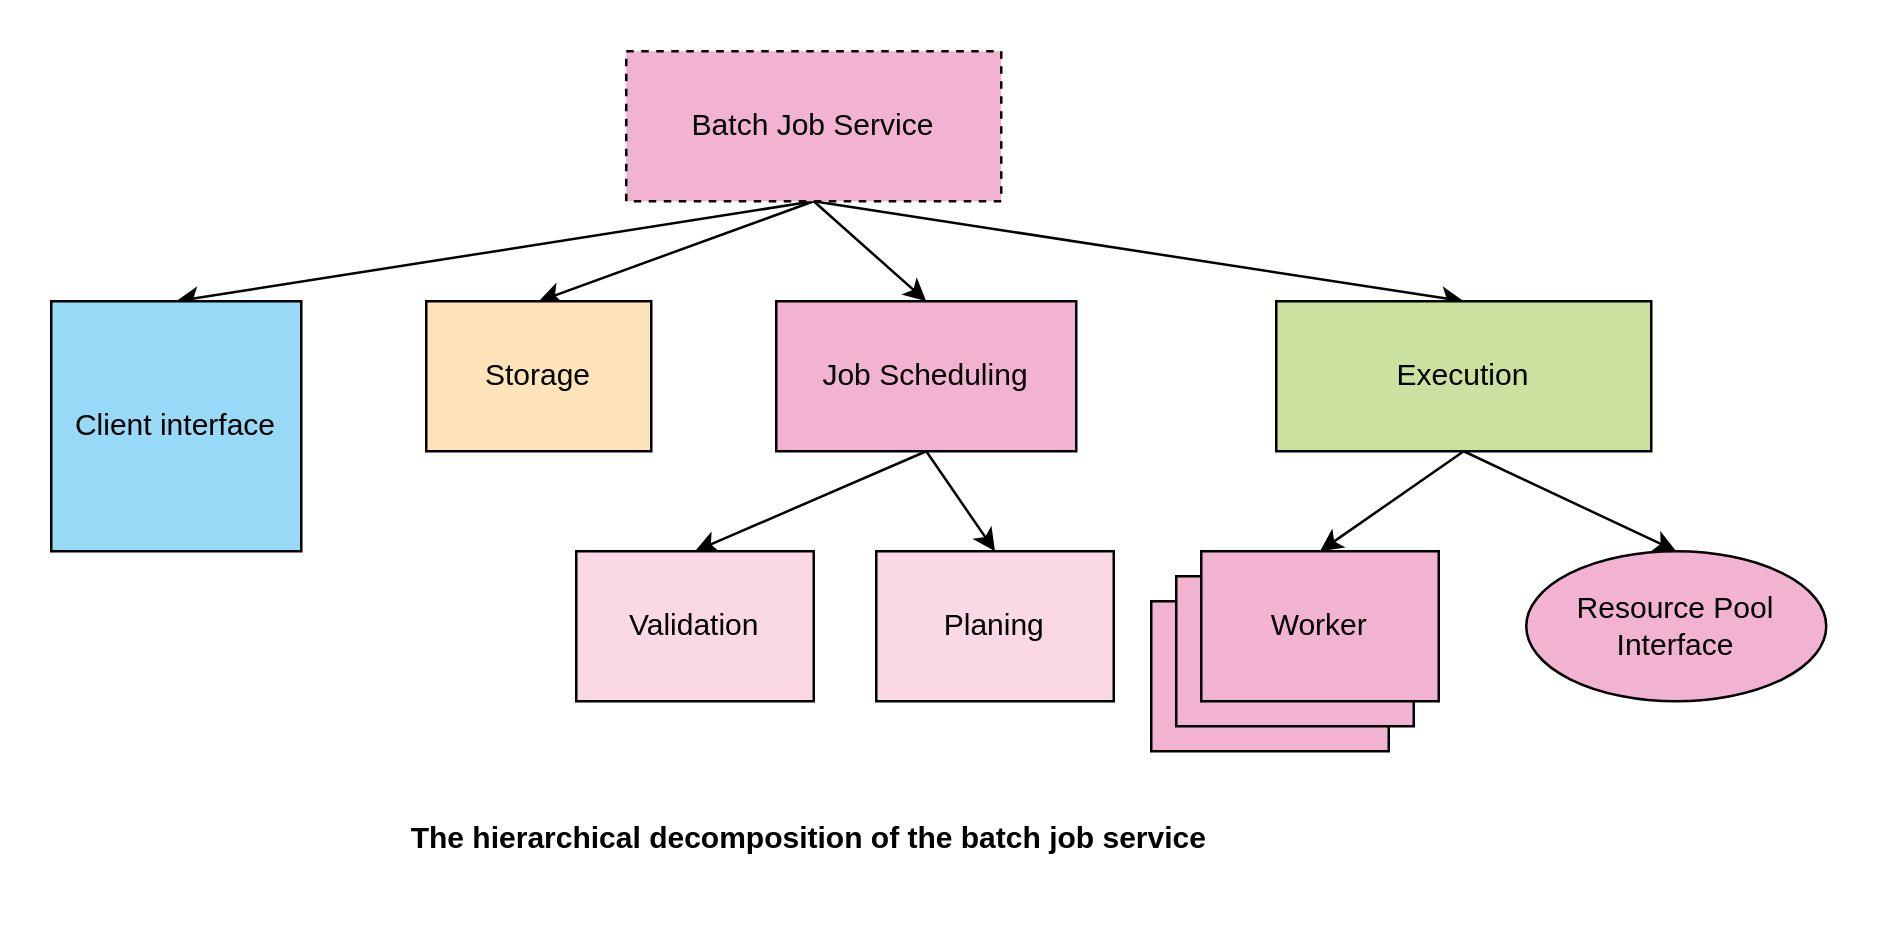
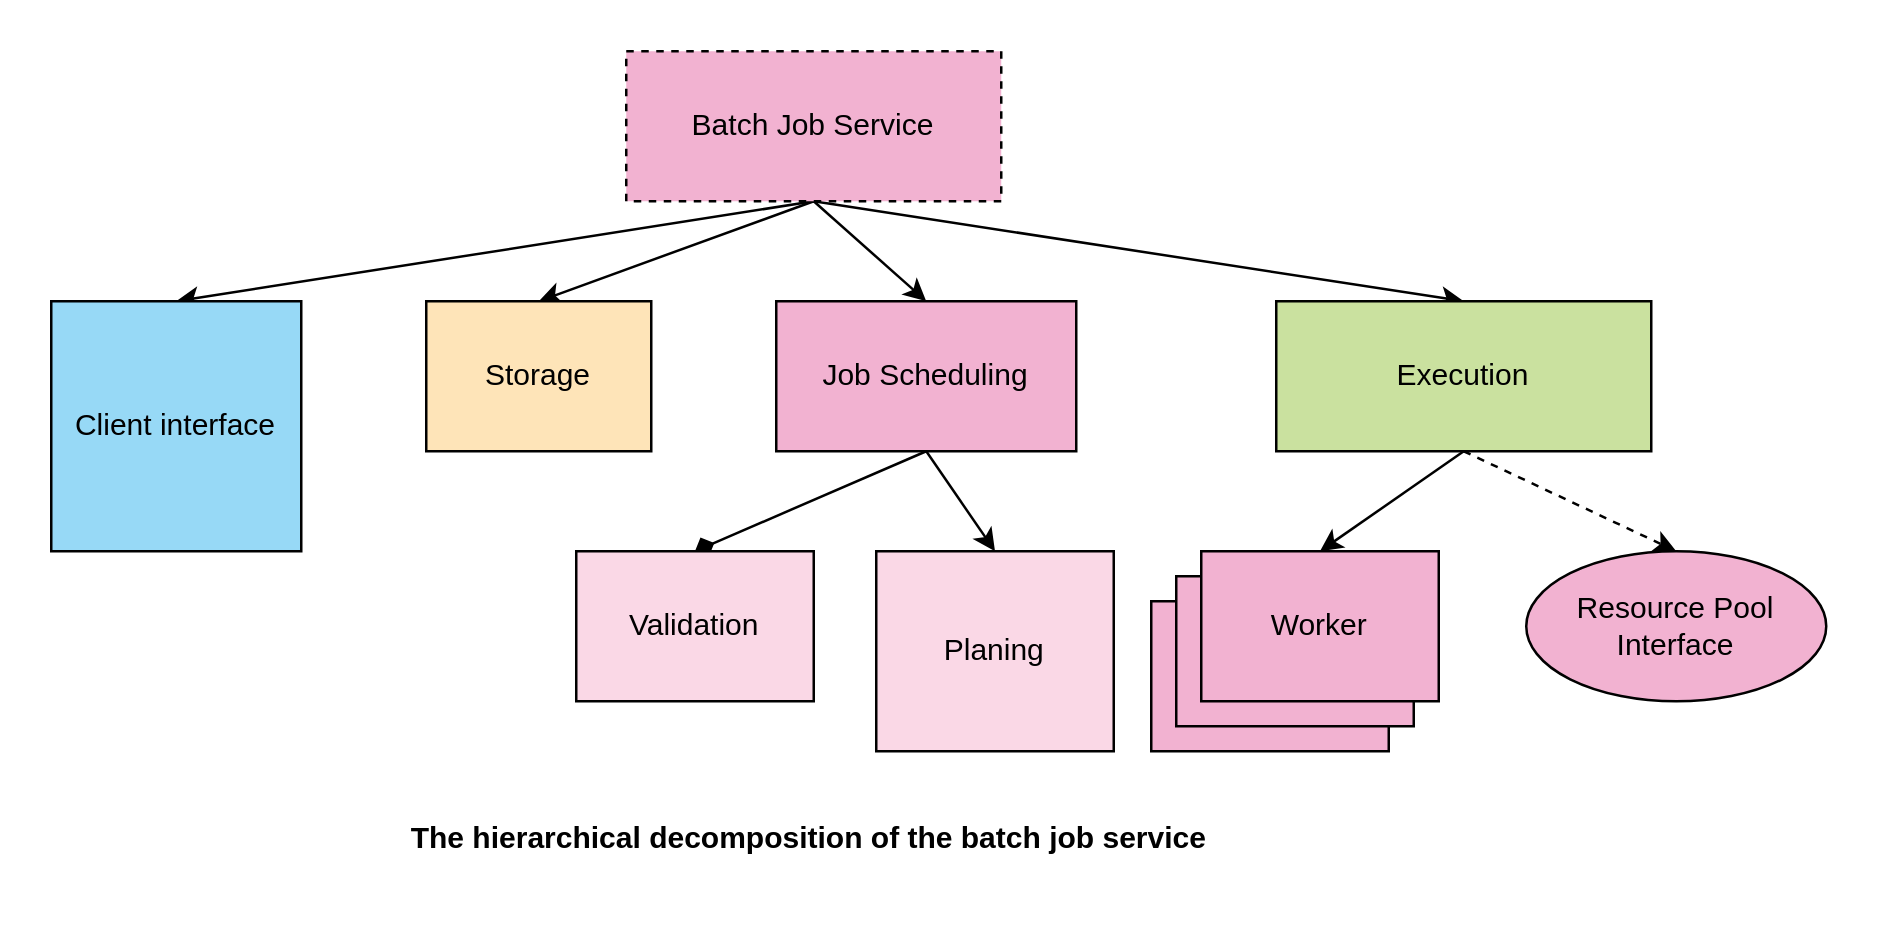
edge "Execution" -> "Resource Pool Interface": style solid -> dashed
edge "Job Scheduling" -> "Validation": arrowhead classic -> diamond
node "Planing": size 238x150 -> 238x200
